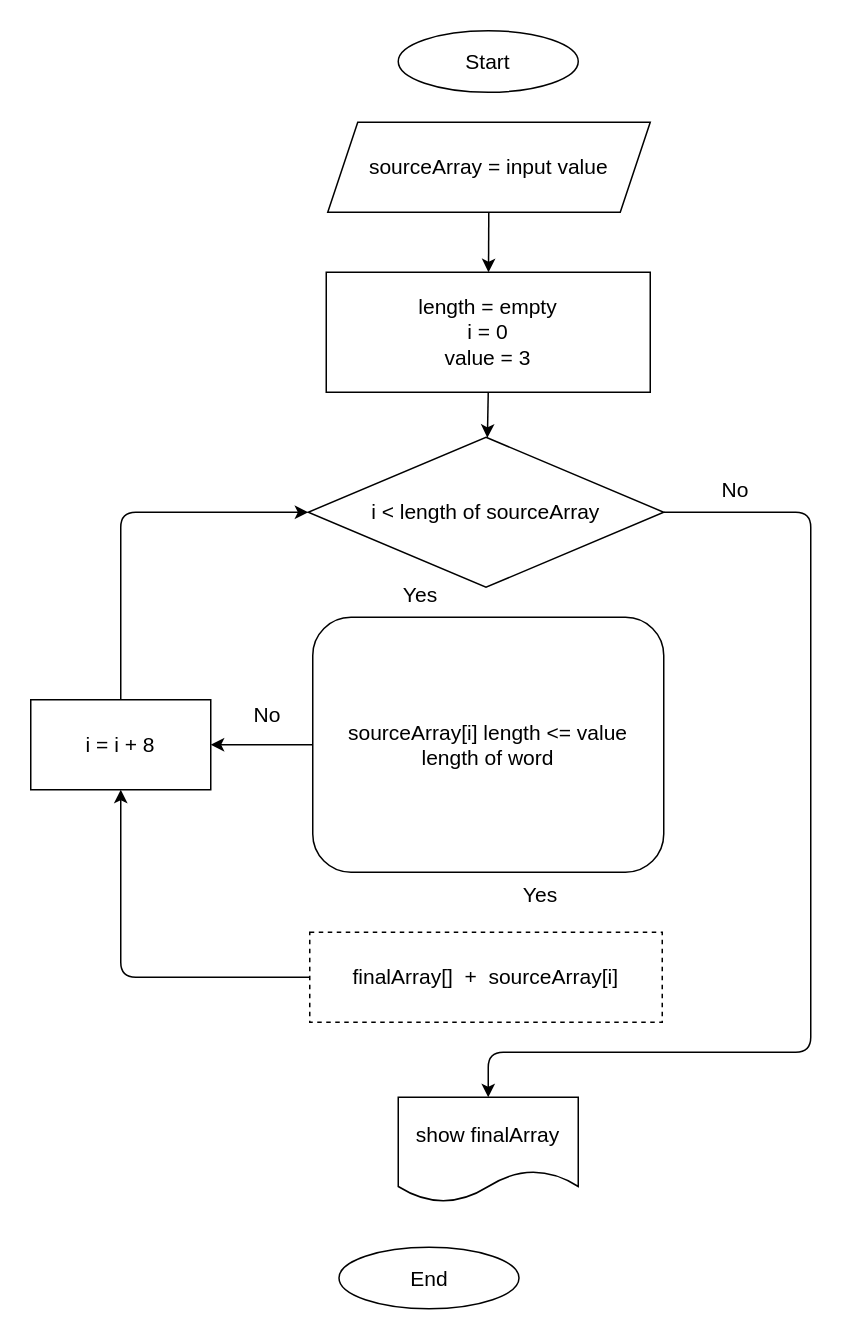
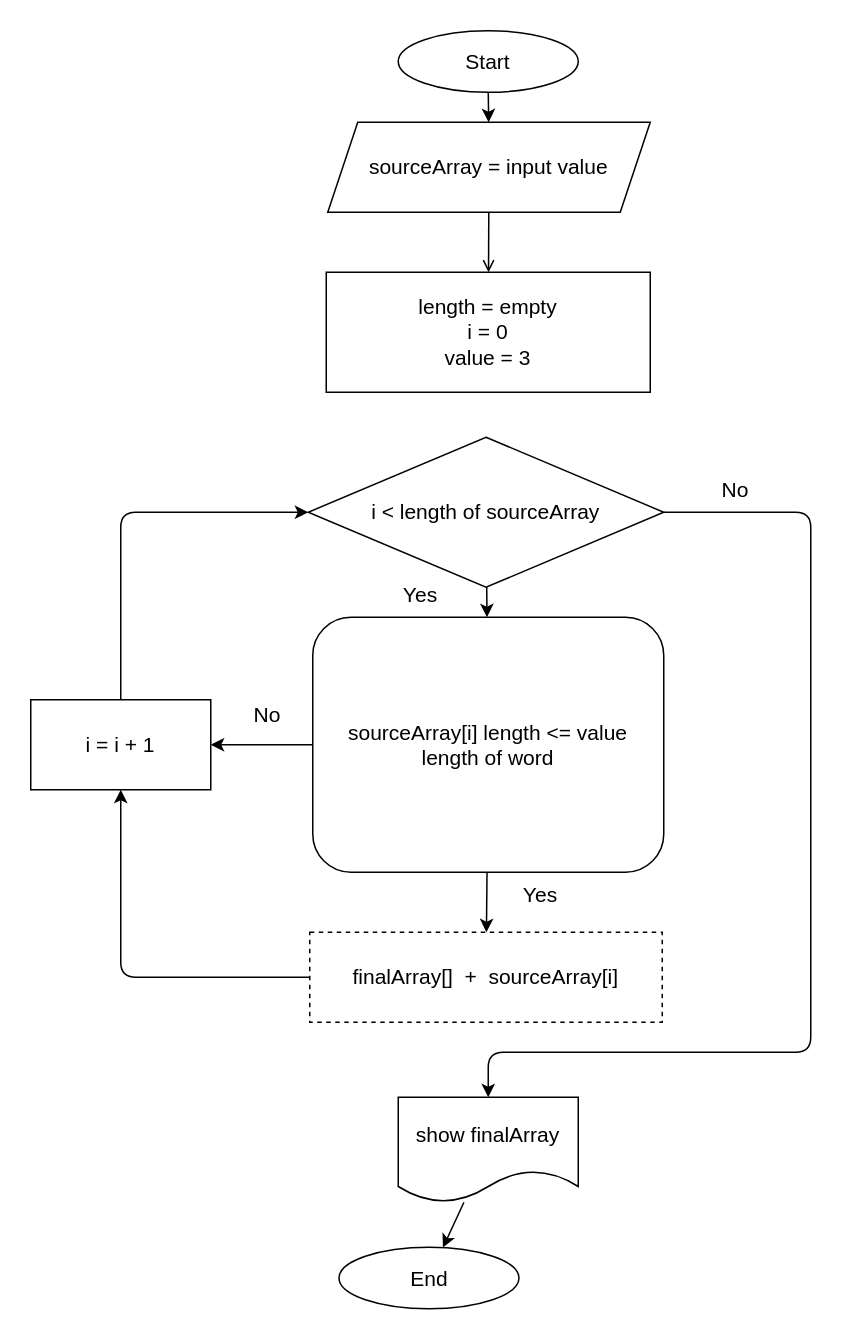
edge "Start" -> "sourceArray = input value": added
edge "sourceArray = input value" -> "length = emptyi = 0value = 3": arrowhead classic -> open
edge "length = emptyi = 0value = 3" -> "i < length of sourceArray": removed
edge "i < length of sourceArray" -> "sourceArray[i] length <= valuelength of word": added
node "i = i + 8": label "i = i + 8" -> "i = i + 1"
edge "sourceArray[i] length <= valuelength of word" -> "finalArray[] + sourceArray[i]": added
edge "show finalArray" -> "End": added
